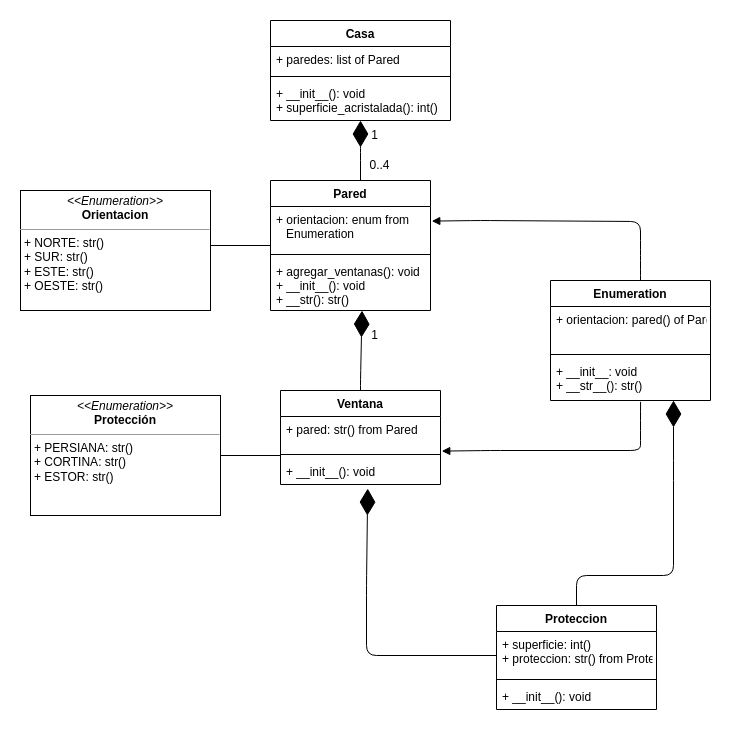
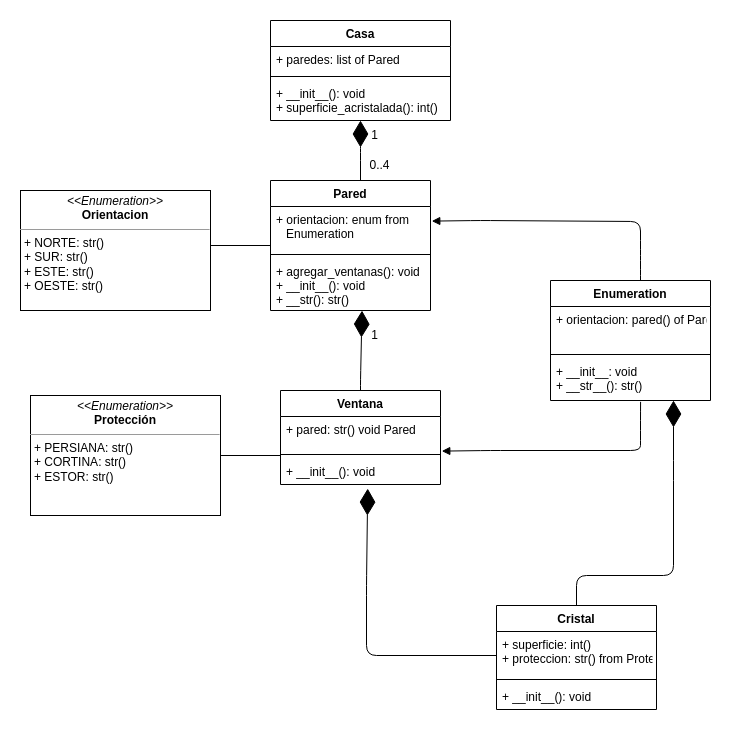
node "+ pared: str() from Pared": label "+ pared: str() from Pared" -> "+ pared: str() void Pared"
node "Proteccion": label "Proteccion" -> "Cristal"
